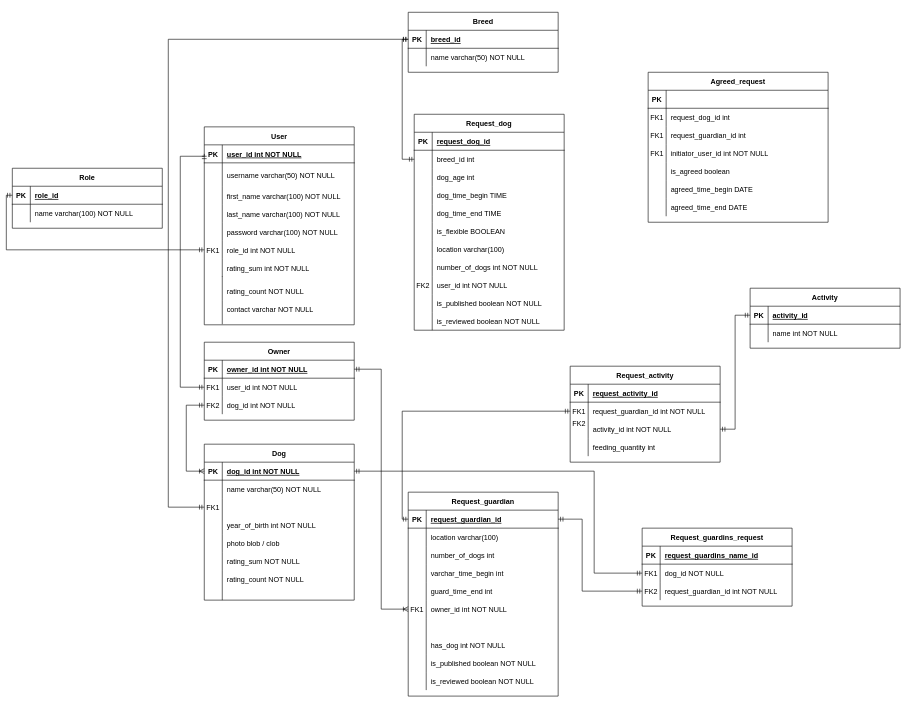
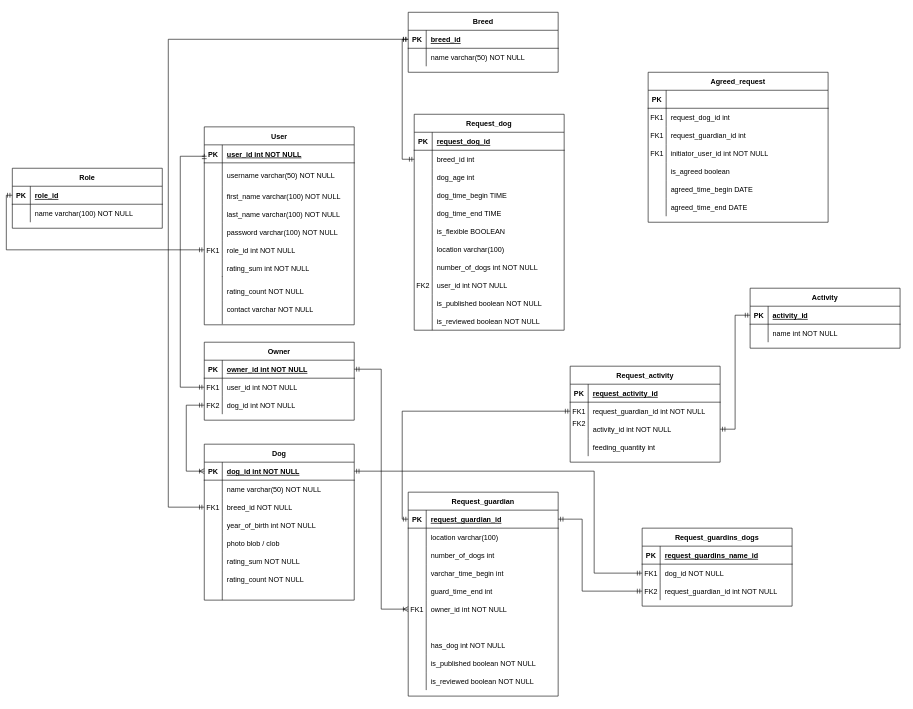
node "breed_id NOT NULL": added
node "Request_guardins_request": label "Request_guardins_request" -> "Request_guardins_dogs"
